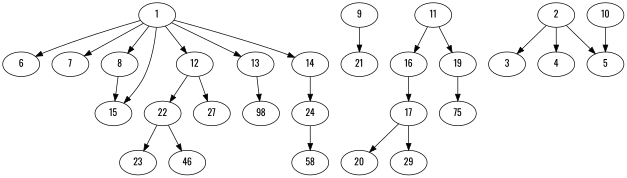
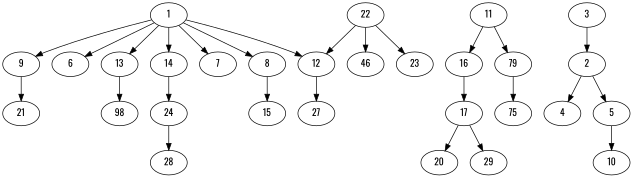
edge "10" -> "5": reversed
edge "2" -> "3": reversed
node "19": label "19" -> "79"
edge "1" -> "15": now "1" -> "9"
edge "12" -> "22": reversed
node "58": label "58" -> "28"
